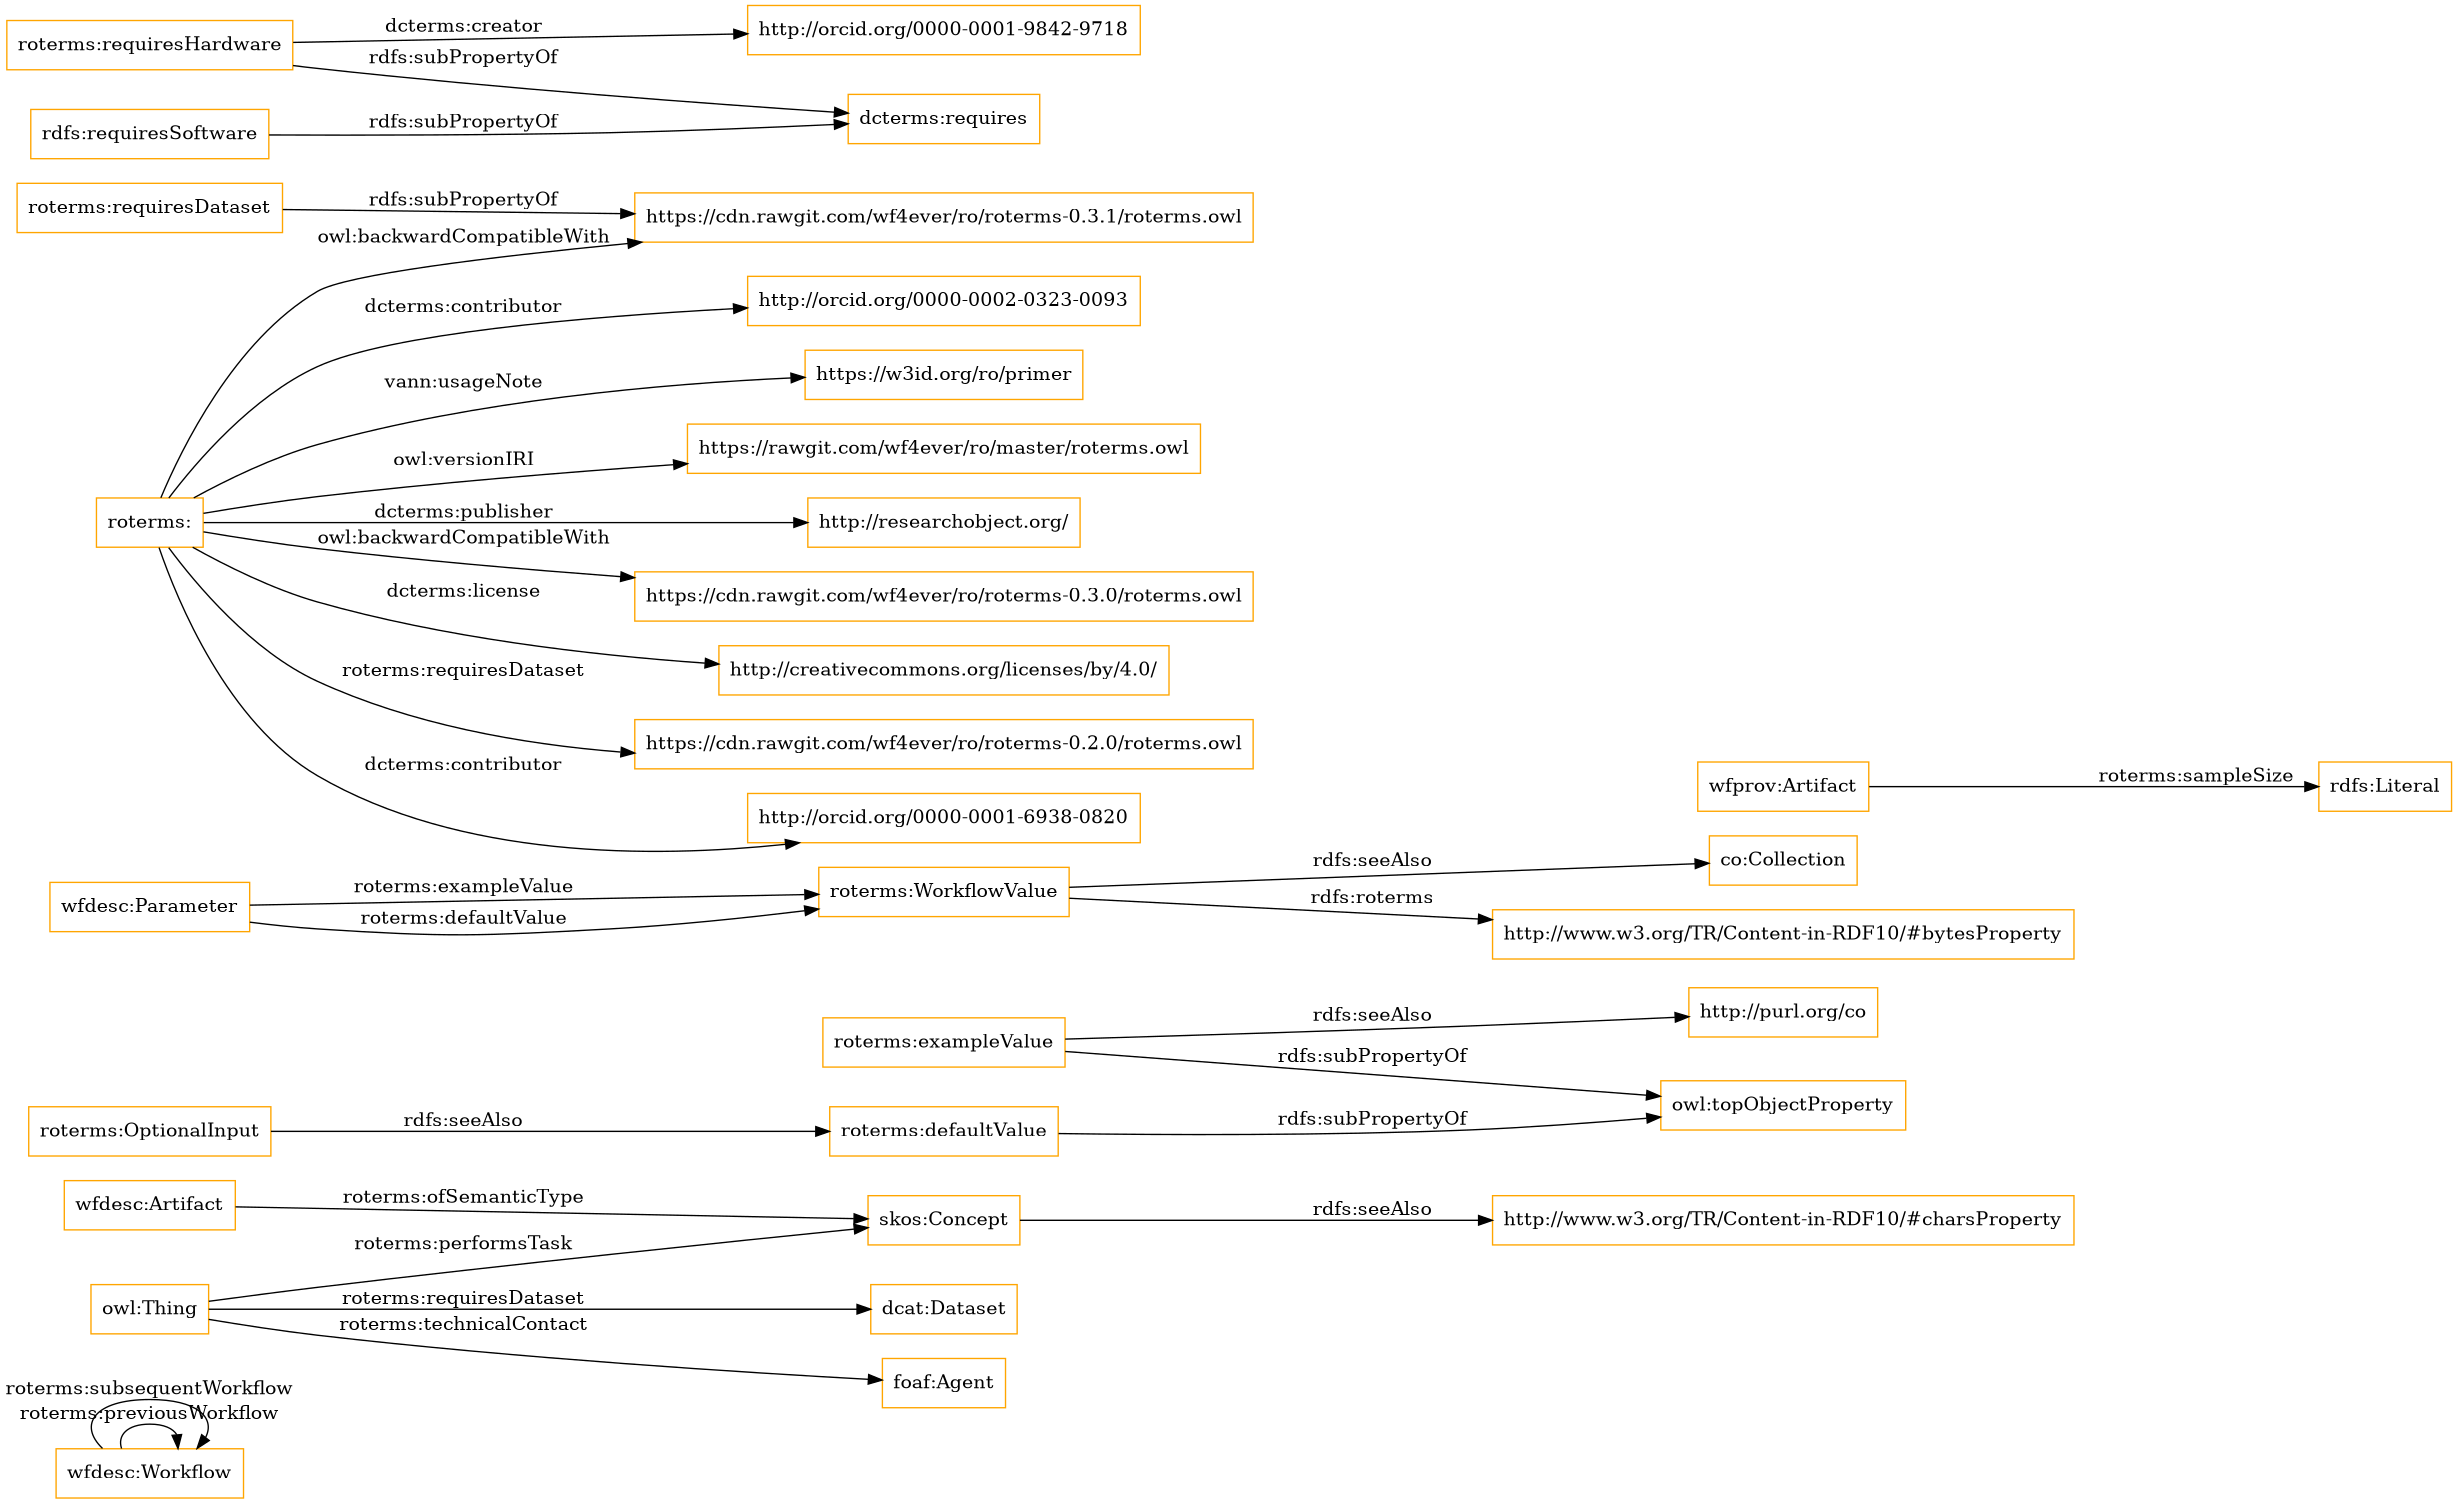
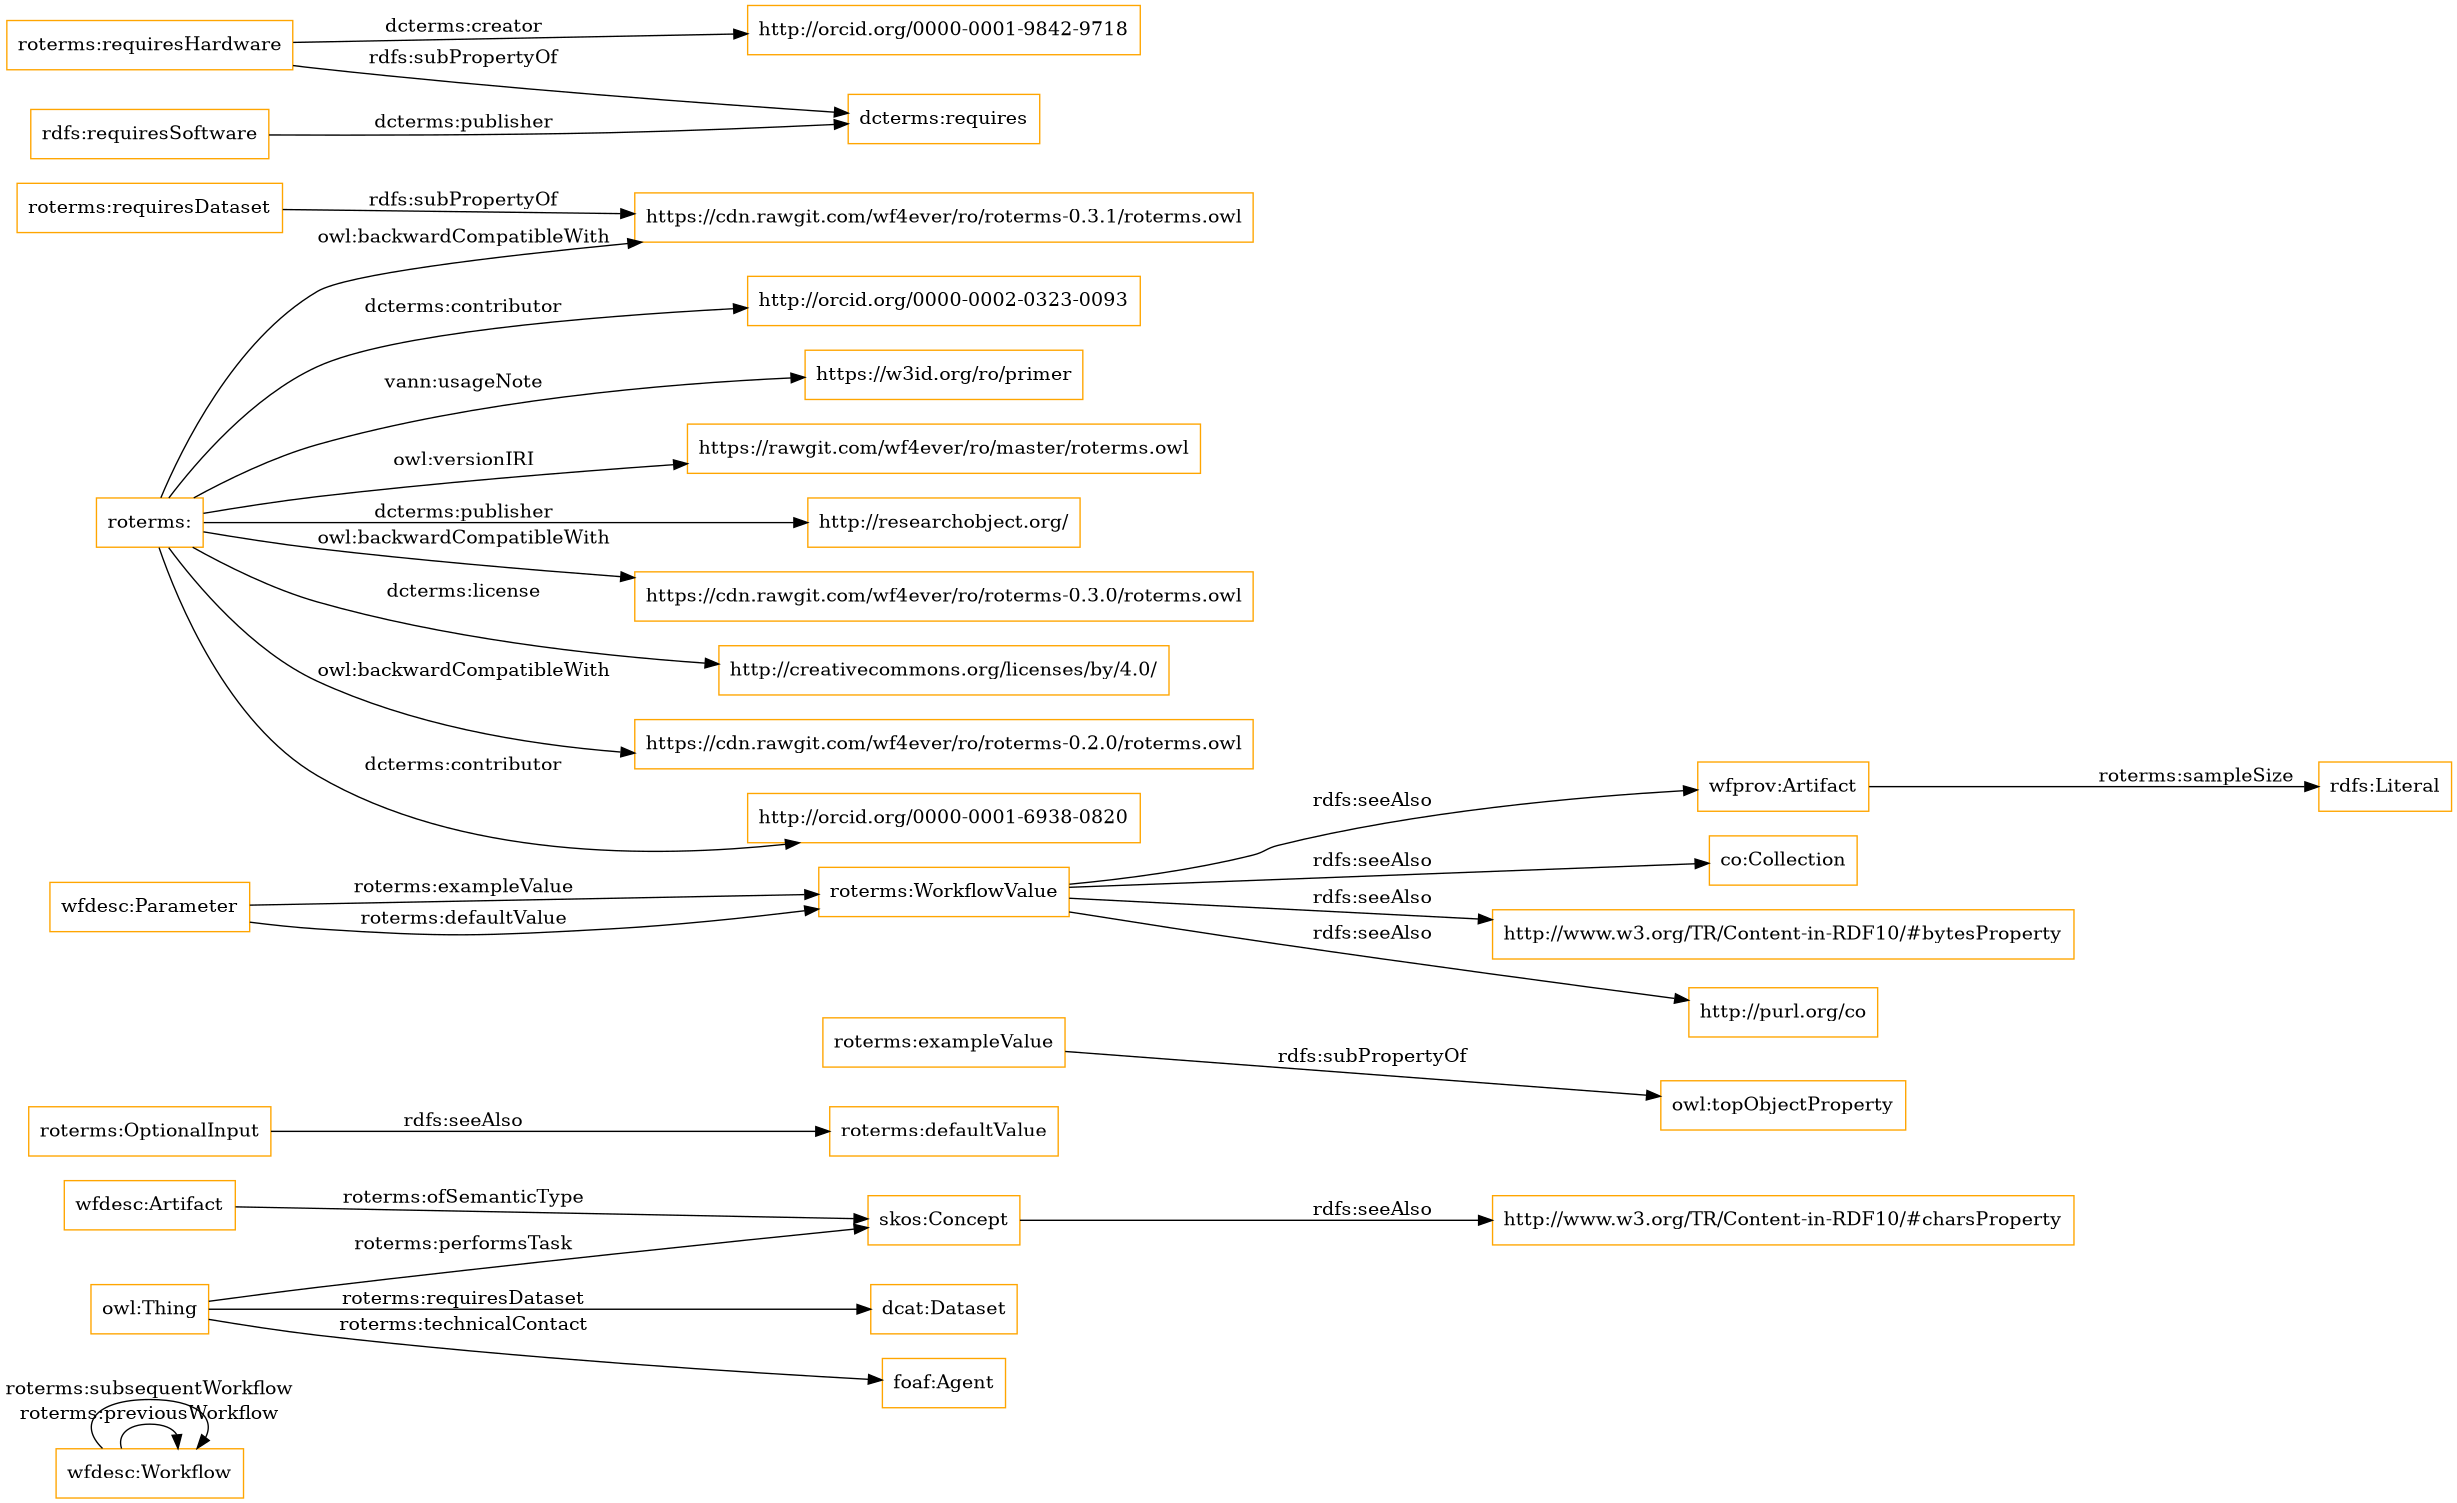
edge "rdfs:requiresSoftware" -> "dcterms:requires": label "rdfs:subPropertyOf" -> "dcterms:publisher"
edge "roterms:" -> "https://cdn.rawgit.com/wf4ever/ro/roterms-0.2.0/roterms.owl": label "roterms:requiresDataset" -> "owl:backwardCompatibleWith"
edge "roterms:WorkflowValue" -> "wfprov:Artifact": added, label "rdfs:seeAlso"
edge "roterms:WorkflowValue" -> "http://www.w3.org/TR/Content-in-RDF10/#bytesProperty": label "rdfs:roterms" -> "rdfs:seeAlso"
edge "roterms:exampleValue" -> "http://purl.org/co": now "roterms:WorkflowValue" -> "http://purl.org/co"
edge "roterms:defaultValue" -> "owl:topObjectProperty": removed, label "rdfs:subPropertyOf"
